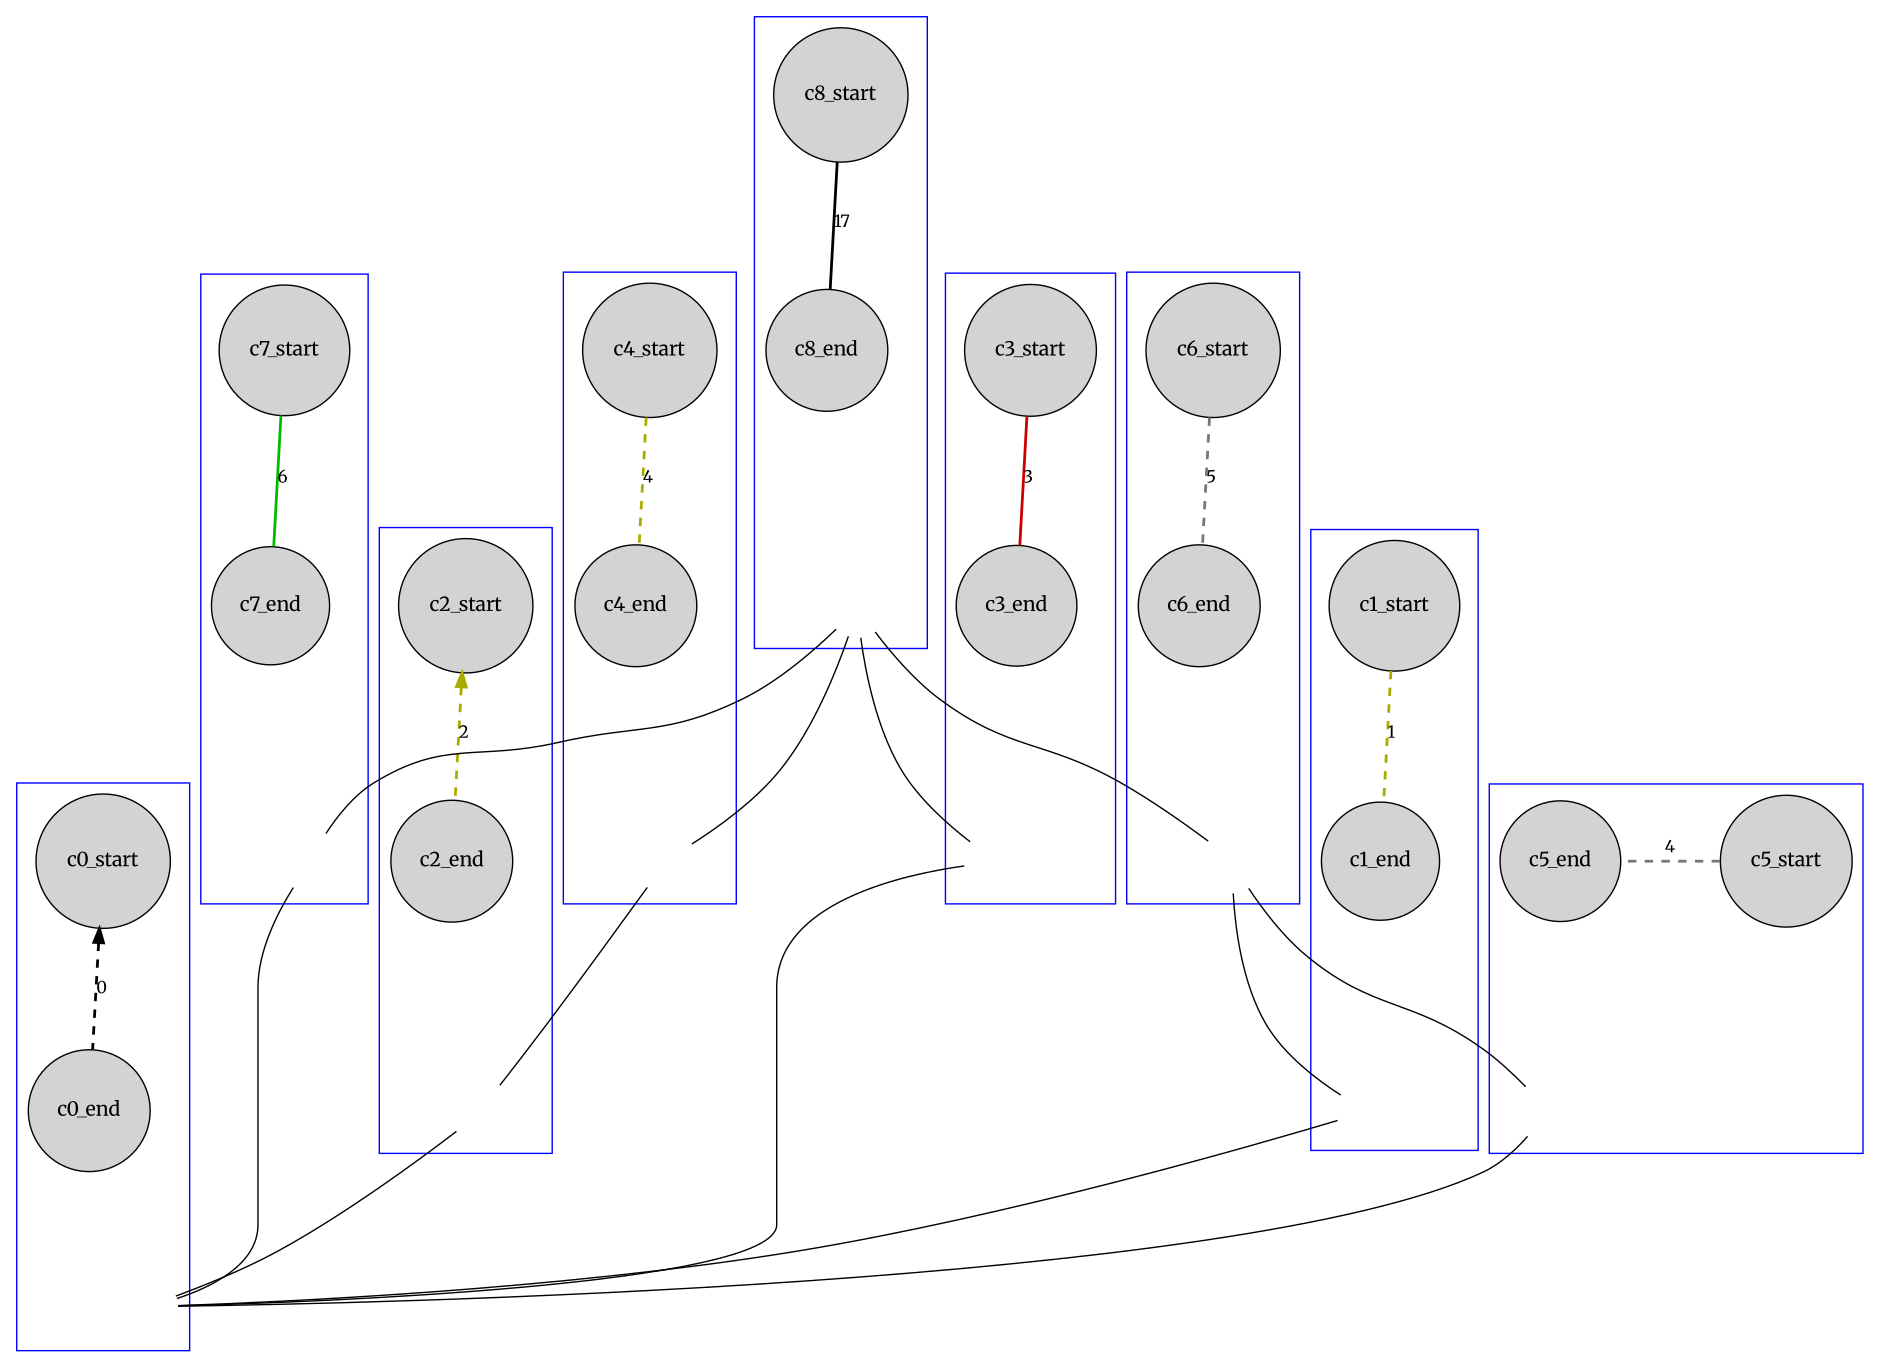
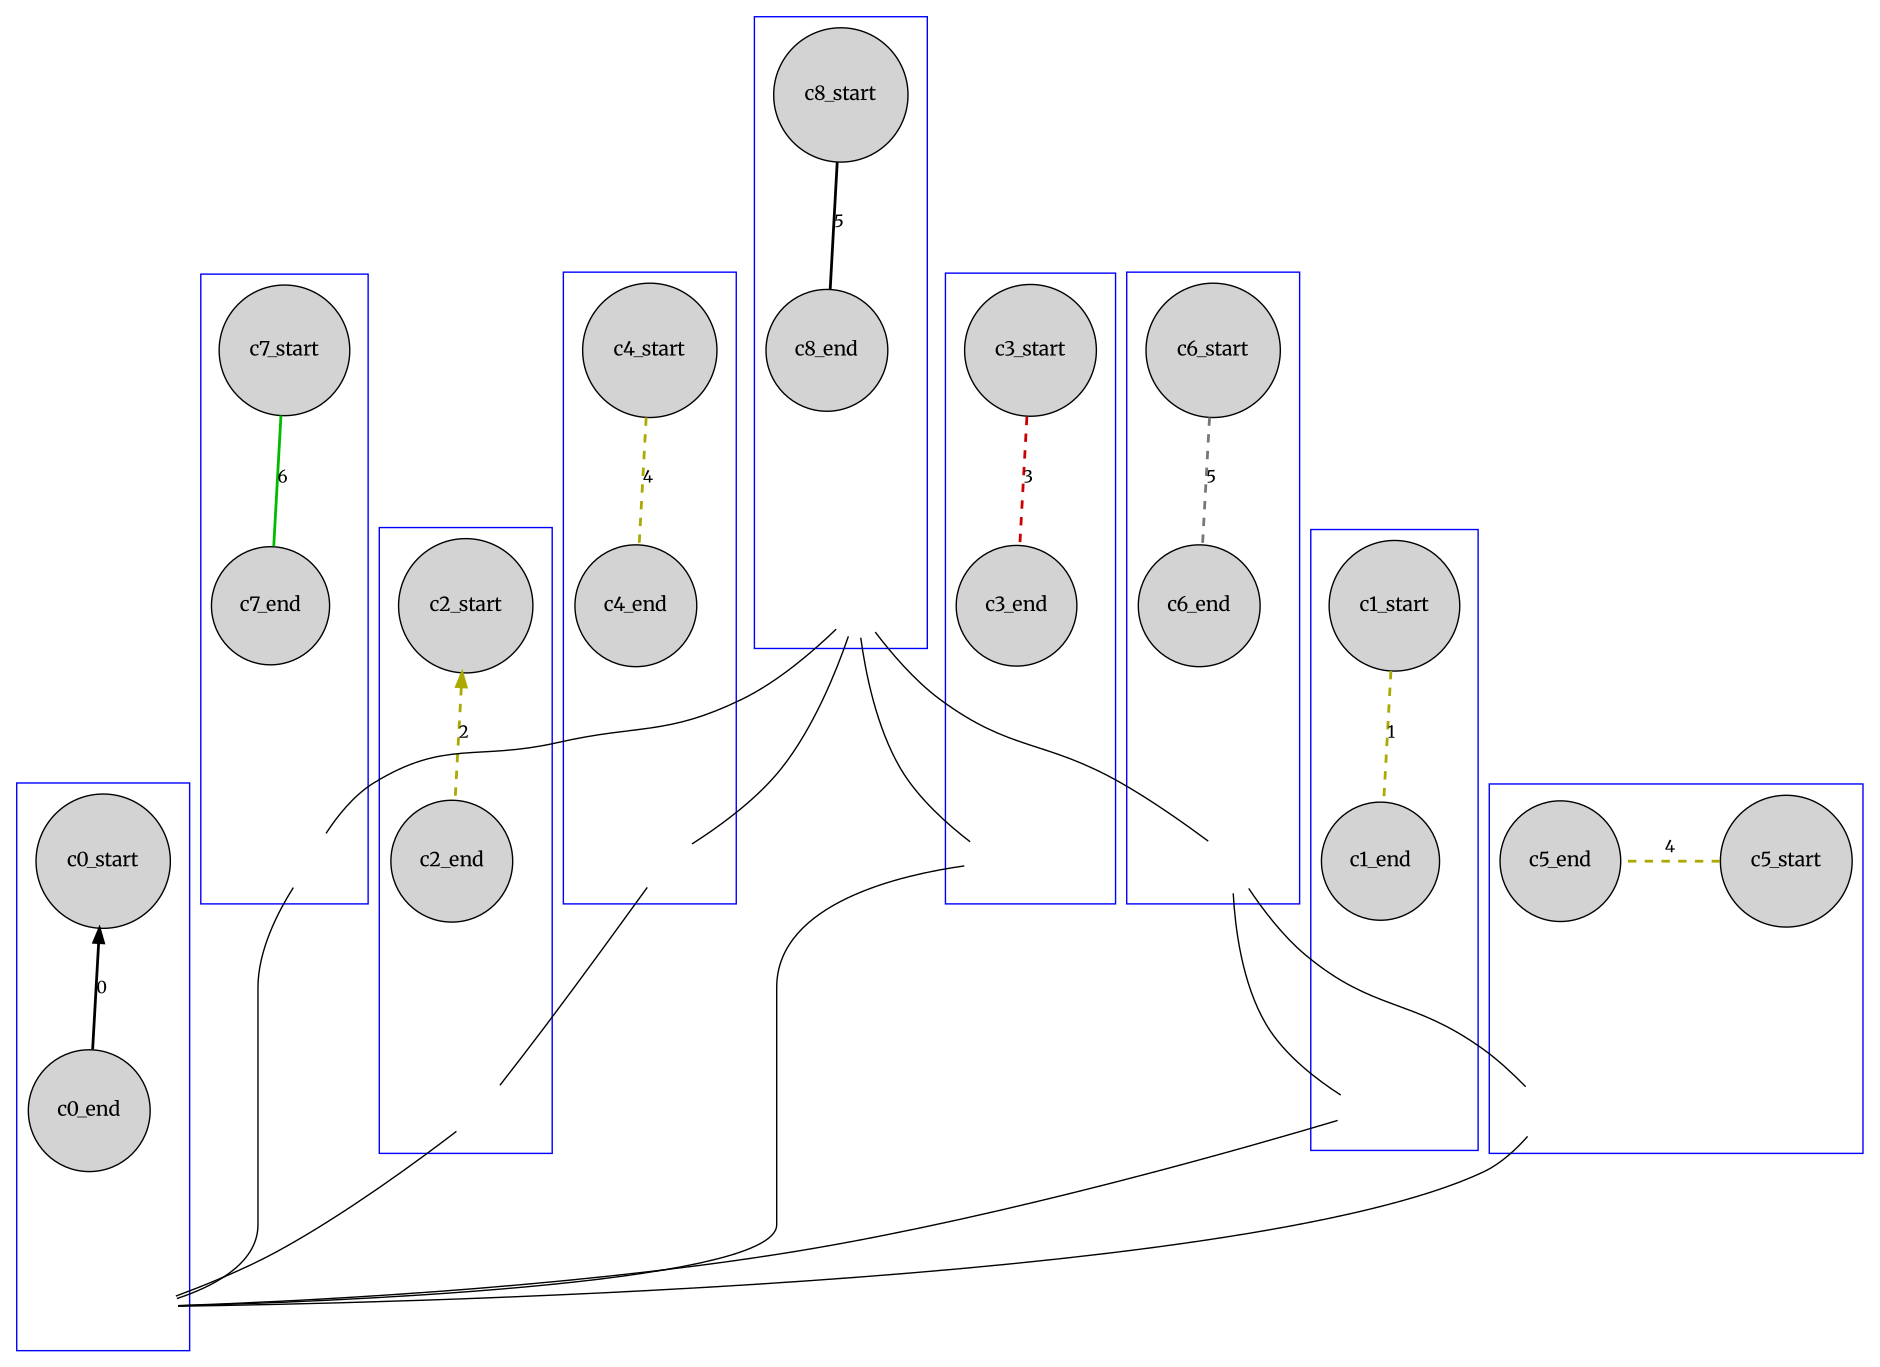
edge "c8_start" -- "c8_end": label "17" -> "5"
edge "c3_start" -- "c3_end": style solid -> dashed
edge "c5_end" -- "c5_start": color #777777 -> #aaaa00
edge "c0_end" -> "c0_start": style dashed -> solid
